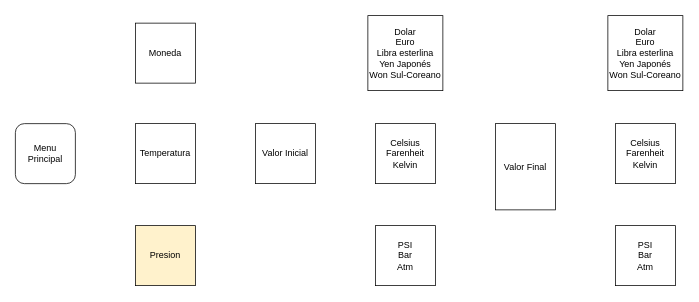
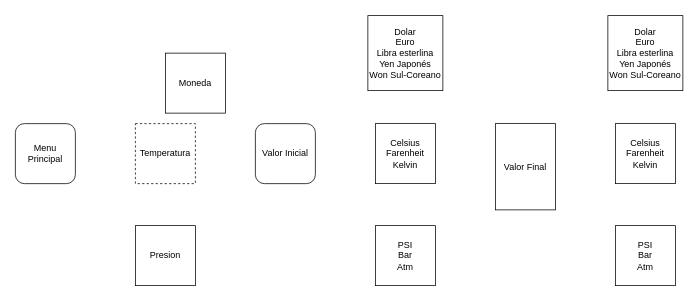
node "Moneda": moved (165, 53) -> (195, 83)
node "Temperatura": style solid -> dashed
node "Valor Inicial": shape rectangle -> rounded rectangle
node "Presion": fillcolor #fff2cc -> #ffffff
